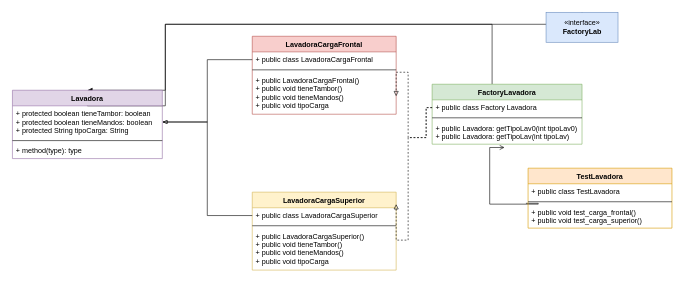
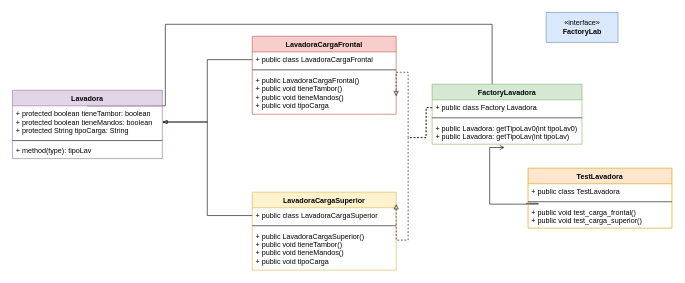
edge "«interface» FactoryLab" -> "Lavadora": removed
node "+ method(type): type": label "+ method(type): type" -> "+ method(type): tipoLav"
